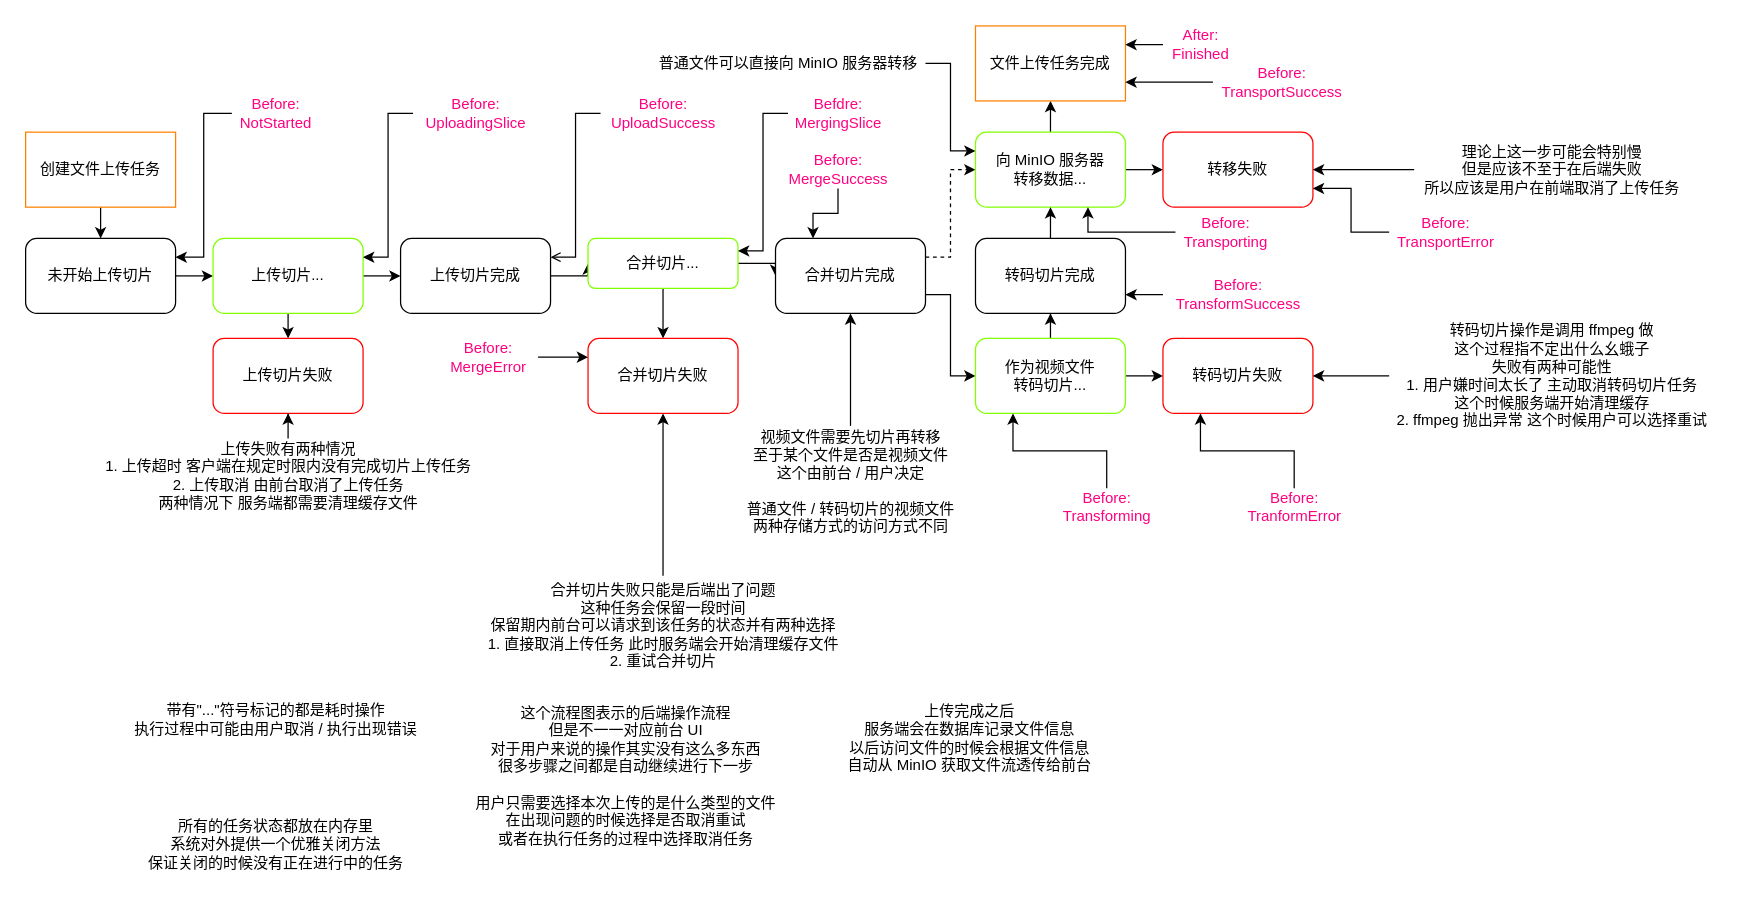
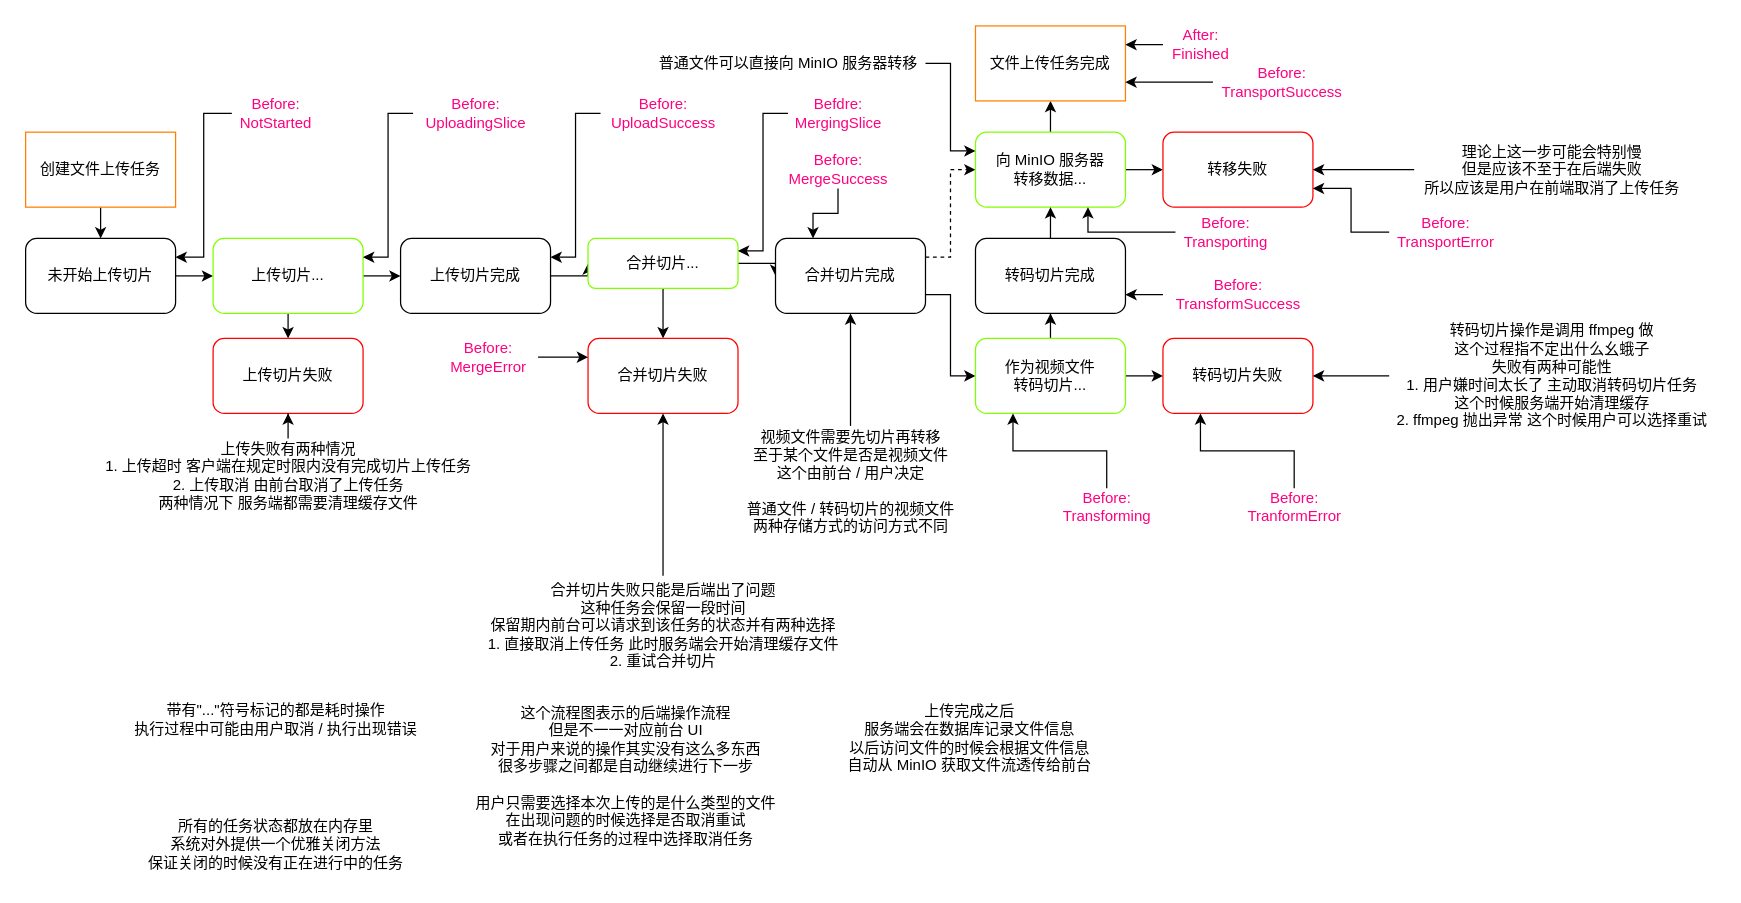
edge "Before: UploadSuccess" -> "上传切片完成": arrowhead open -> classic
